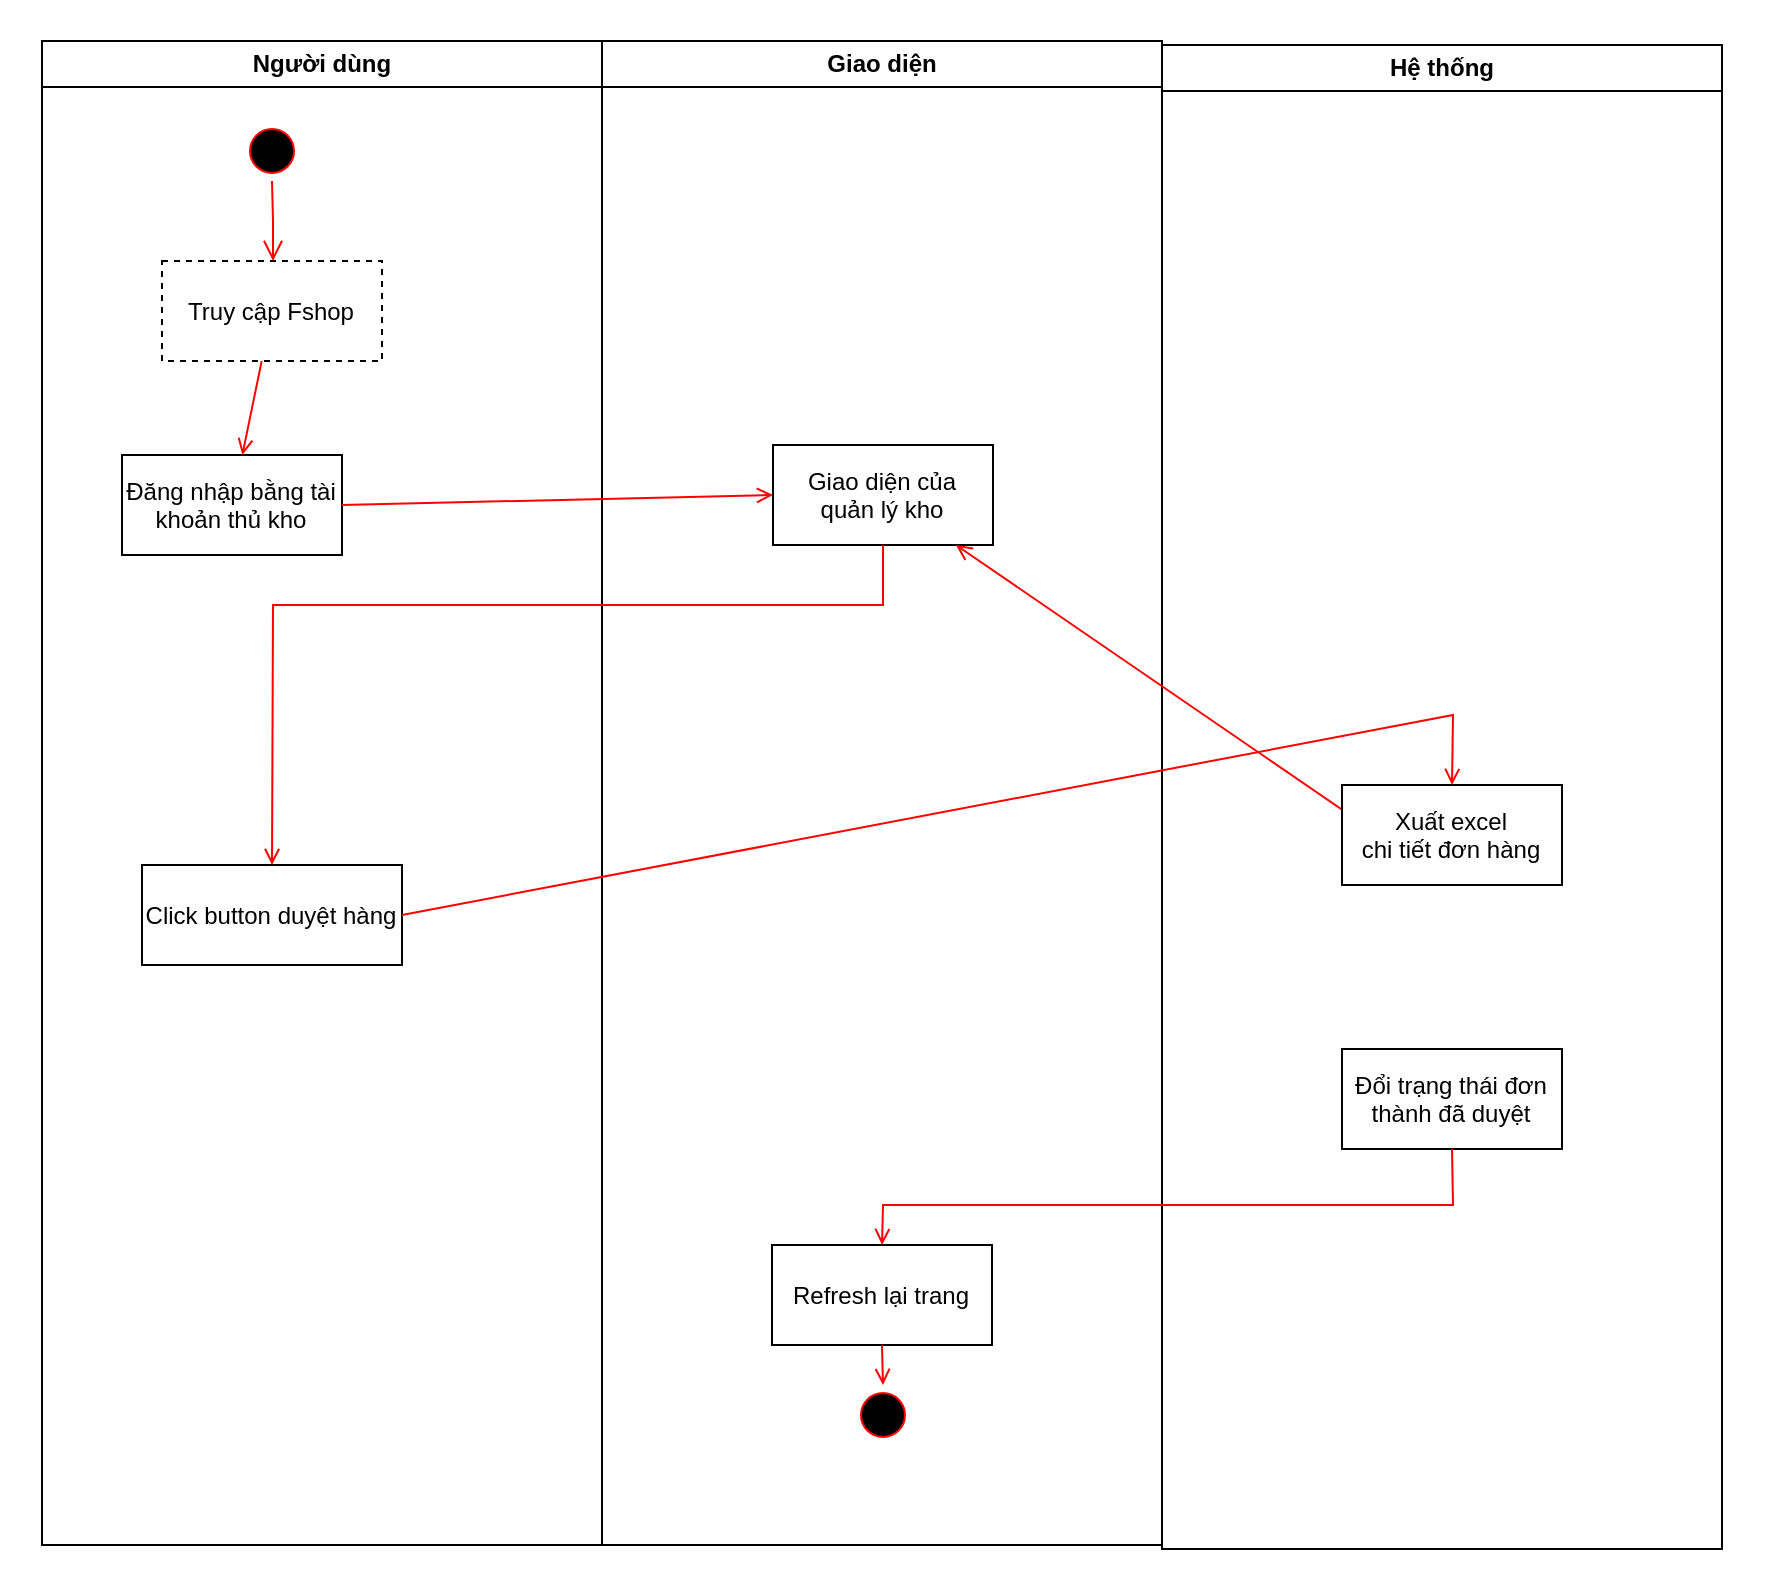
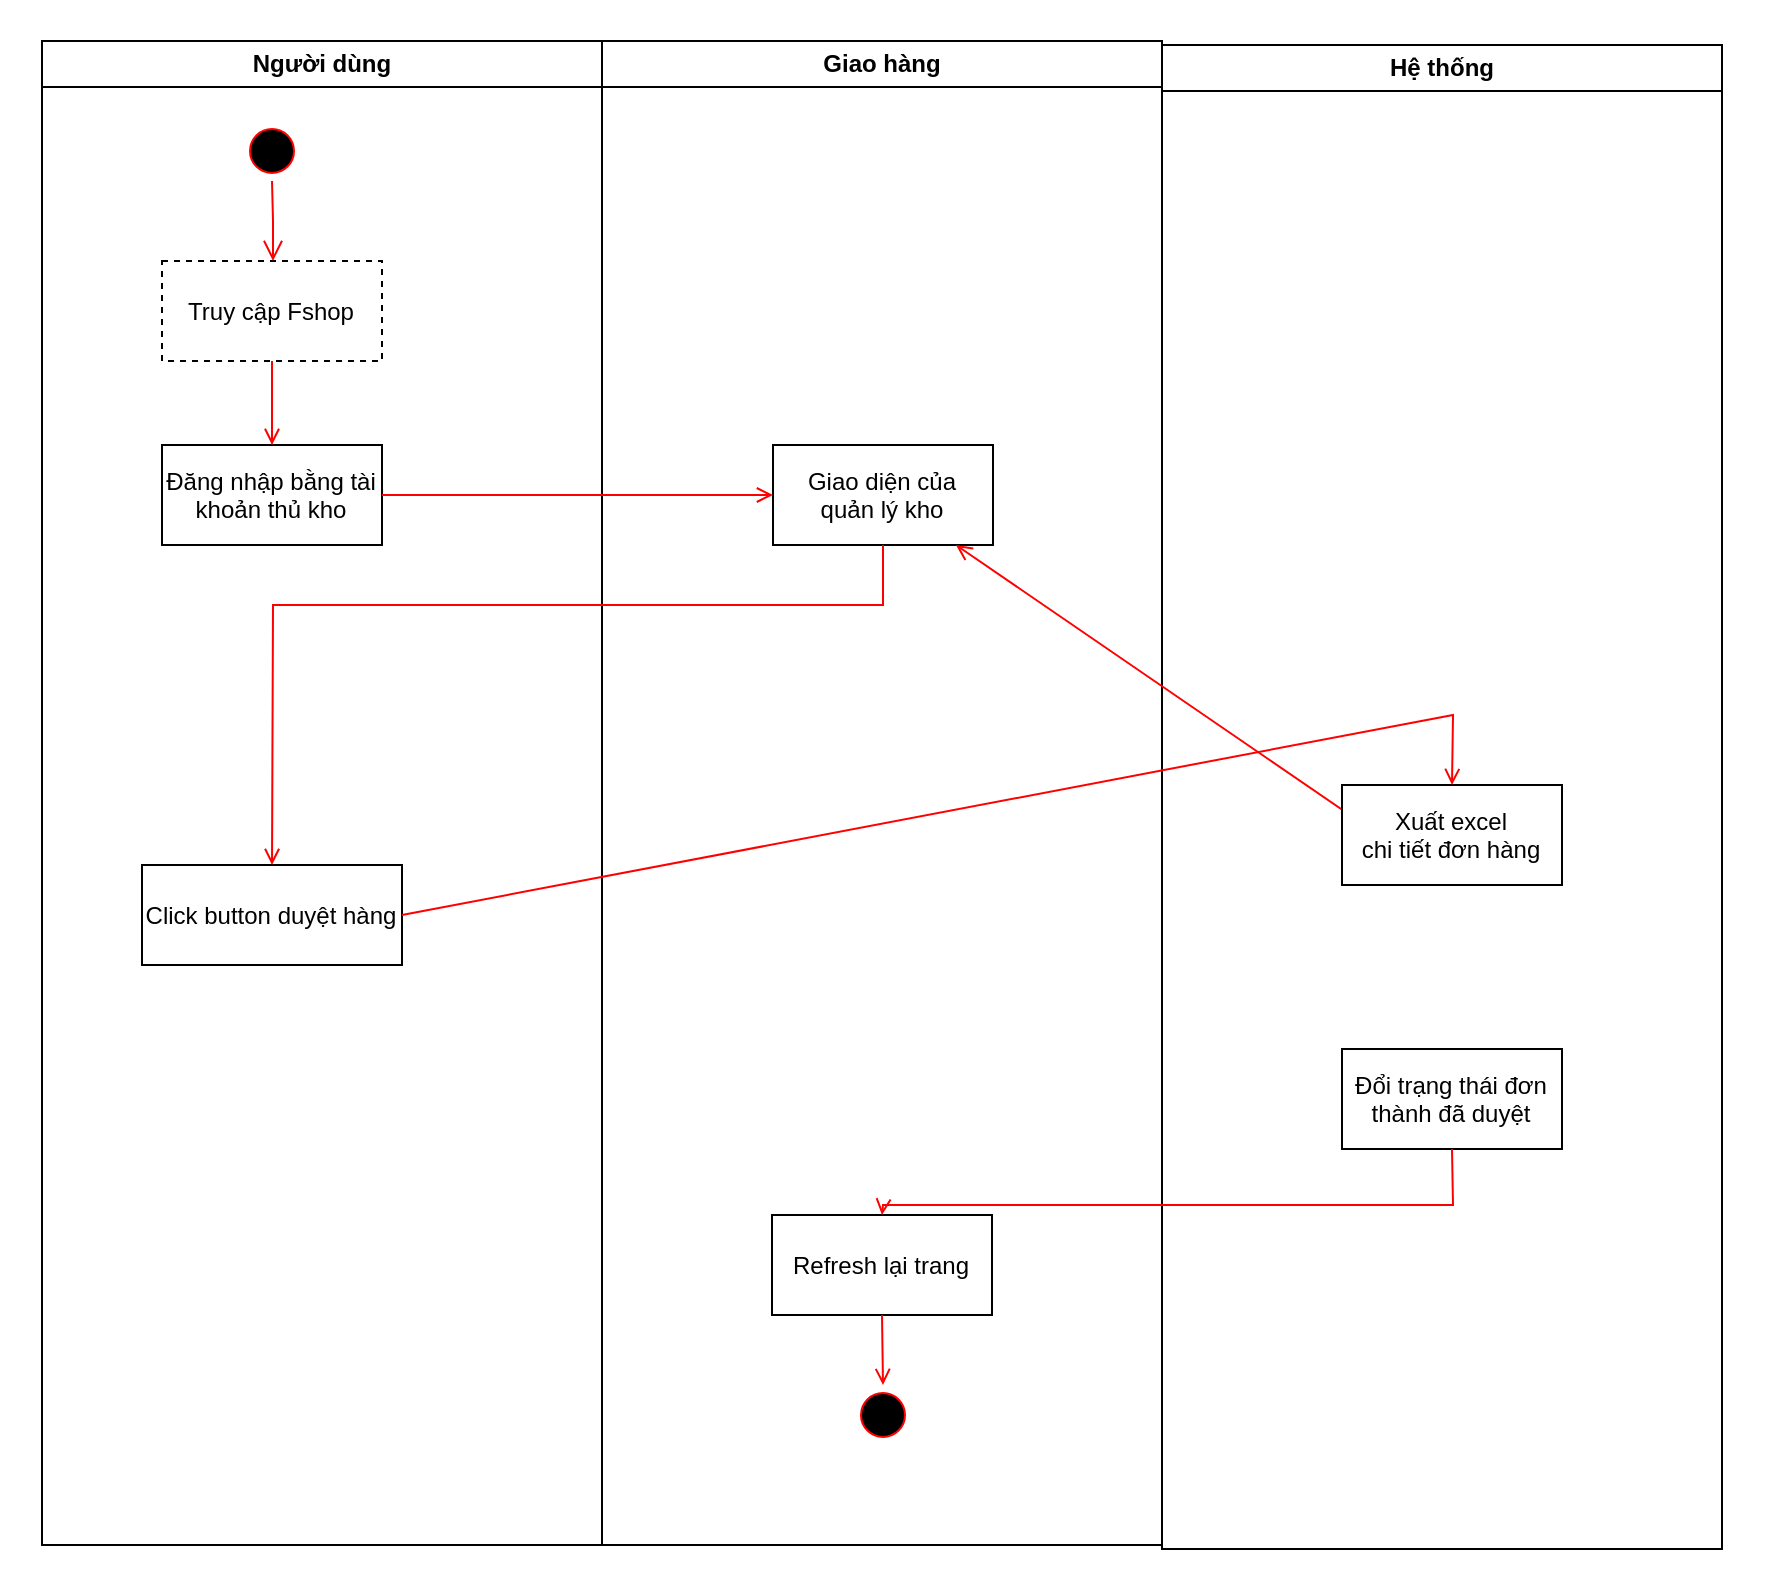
node "Giao diện": label "Giao diện" -> "Giao hàng"
node "Đăng nhập bằng tài khoản thủ kho": moved (232, 505) -> (272, 495)
node "Refresh lại trang": moved (882, 1295) -> (882, 1265)
